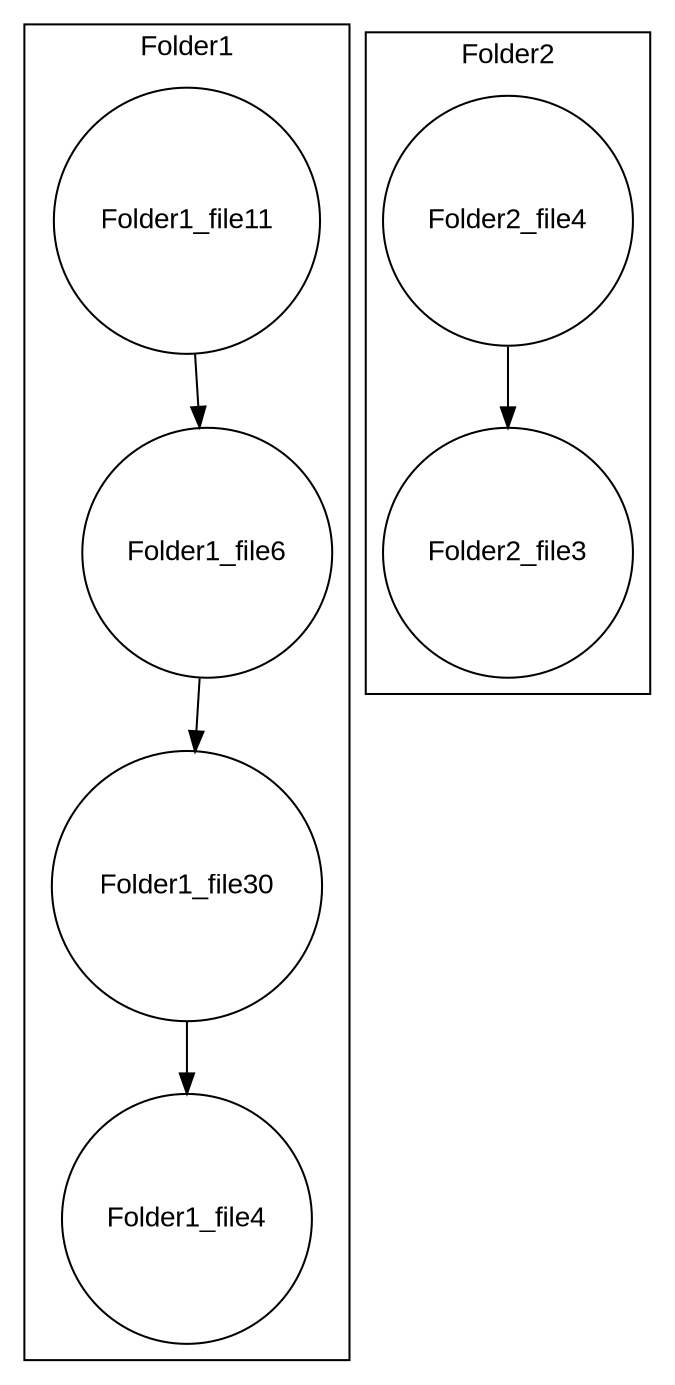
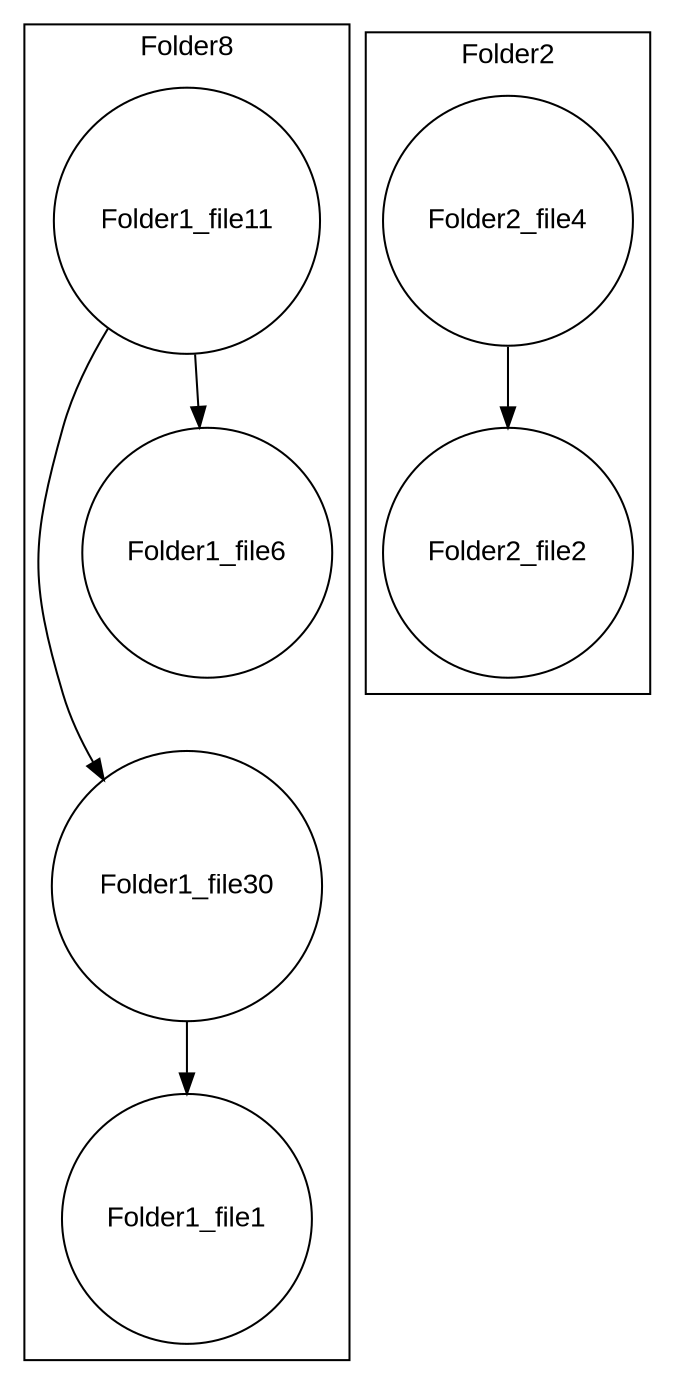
cluster "Folder1": label "Folder1" -> "Folder8"
node "Folder2_file3": label "Folder2_file3" -> "Folder2_file2"
edge "Folder1_file6" -> "Folder1_file30": now "Folder1_file11" -> "Folder1_file30"
node "Folder1_file4": label "Folder1_file4" -> "Folder1_file1"
